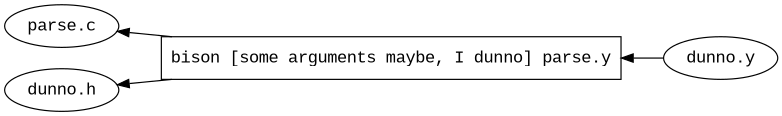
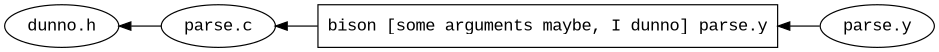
node "dunno.y": label "dunno.y" -> "parse.y"
edge "bison [some arguments maybe, I dunno] parse.y" -> "dunno.h": now "parse.c" -> "dunno.h"
